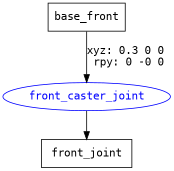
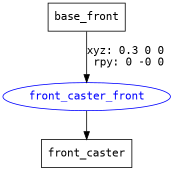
node "front_caster_joint": label "front_caster_joint" -> "front_caster_front"
node "front_joint": label "front_joint" -> "front_caster"
